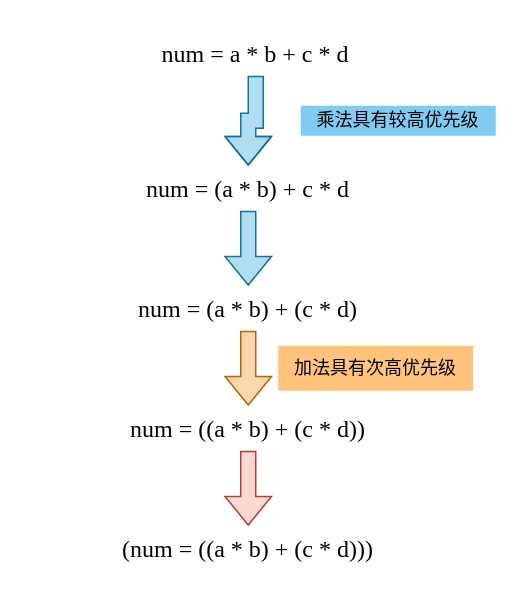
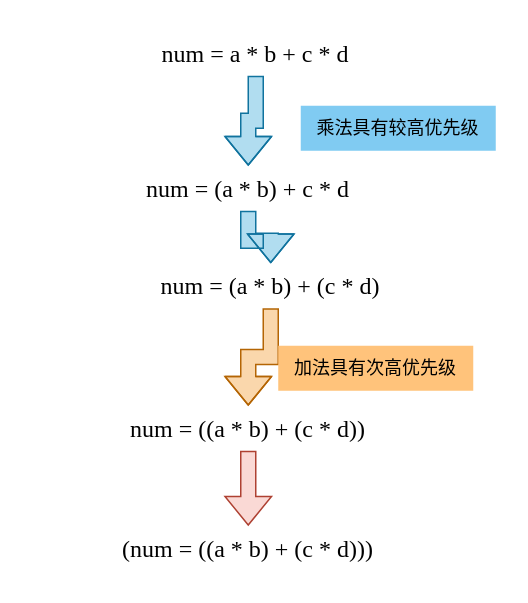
node "乘法具有较高优先级": size 195x30 -> 195x45
node "num = (a * b) + (c * d)": moved (248, 308) -> (271, 286)
